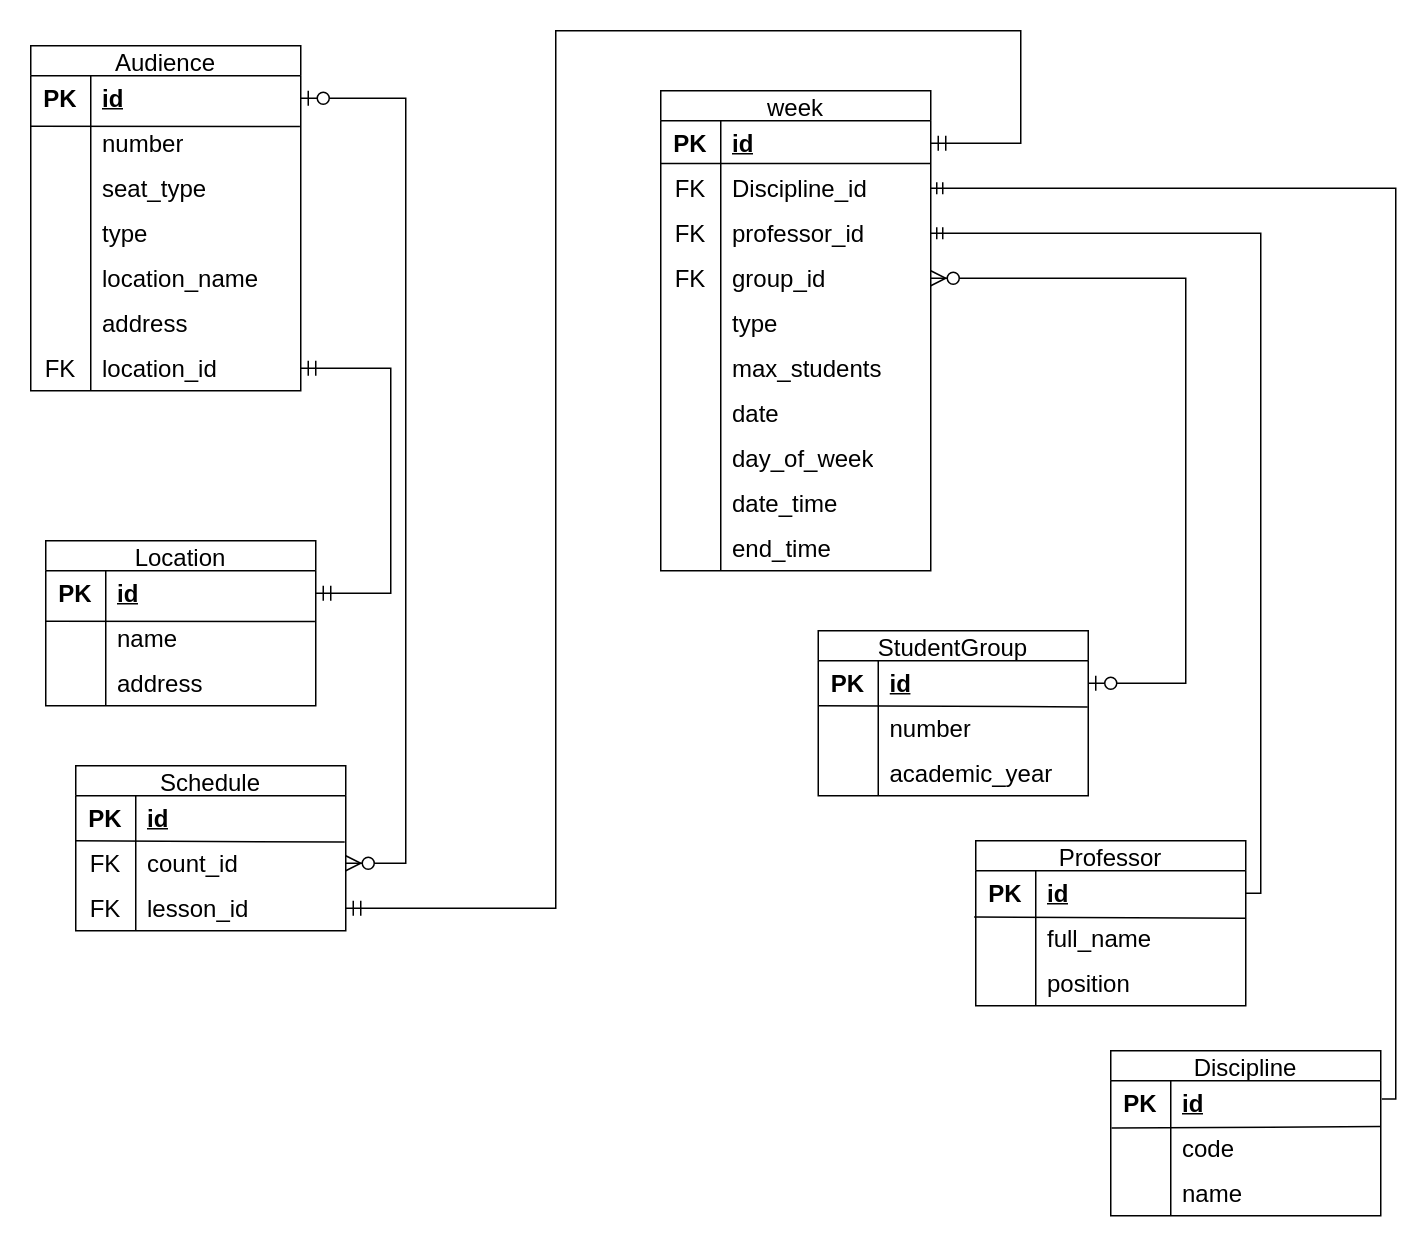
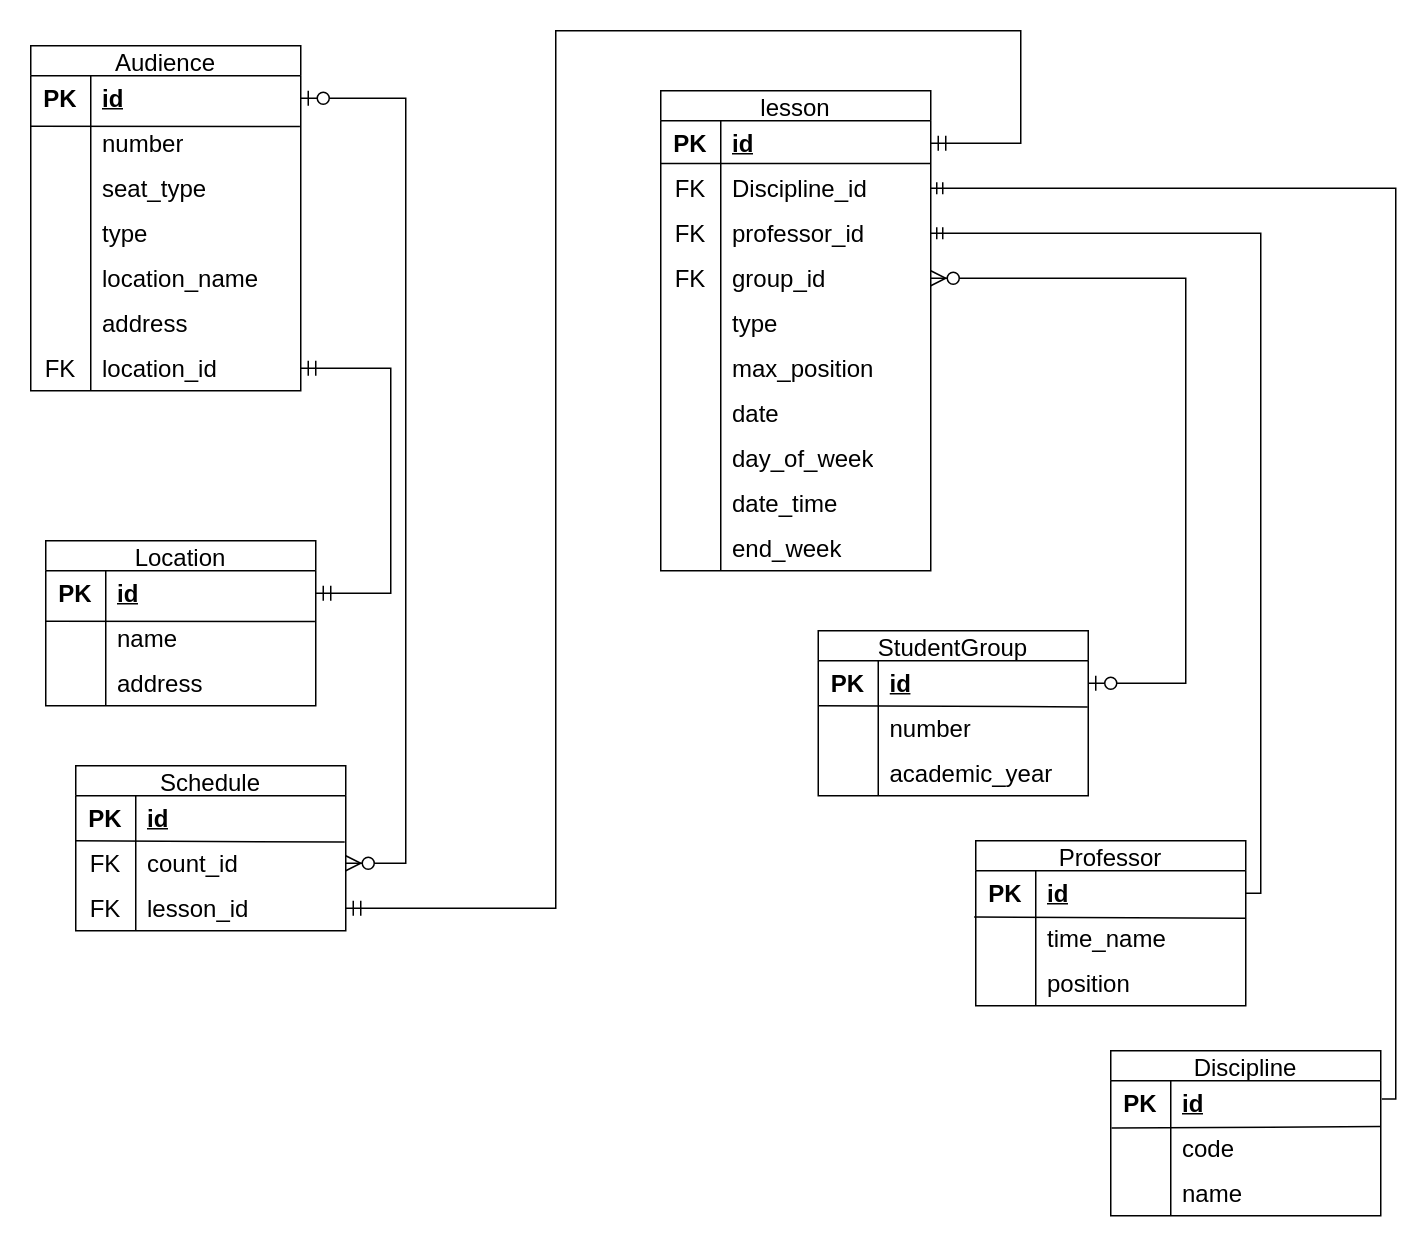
node "week": label "week" -> "lesson"
node "max_students": label "max_students" -> "max_position"
node "end_time": label "end_time" -> "end_week"
node "full_name": label "full_name" -> "time_name"
